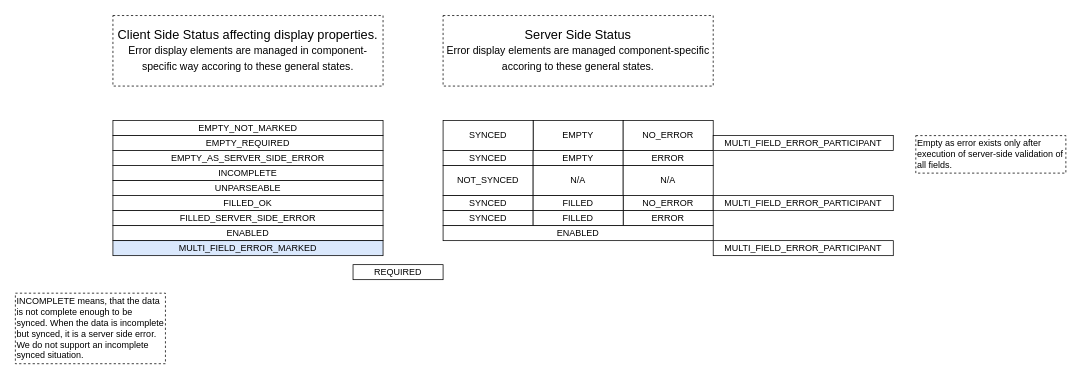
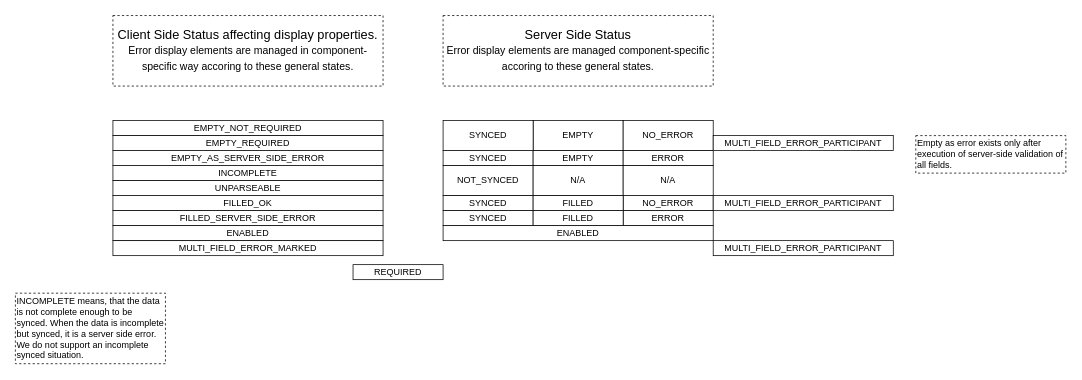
node "EMPTY_NOT_MARKED": label "EMPTY_NOT_MARKED" -> "EMPTY_NOT_REQUIRED"
node "MULTI_FIELD_ERROR_MARKED": fillcolor #dae8fc -> #ffffff
